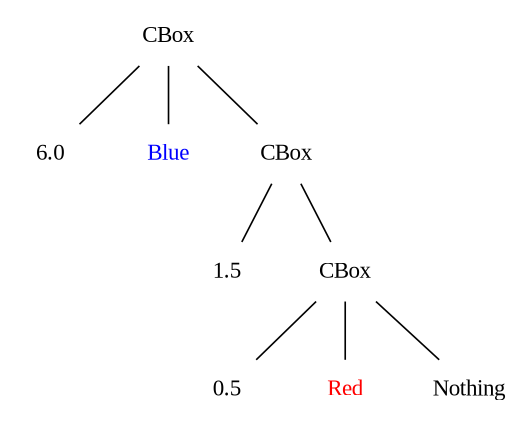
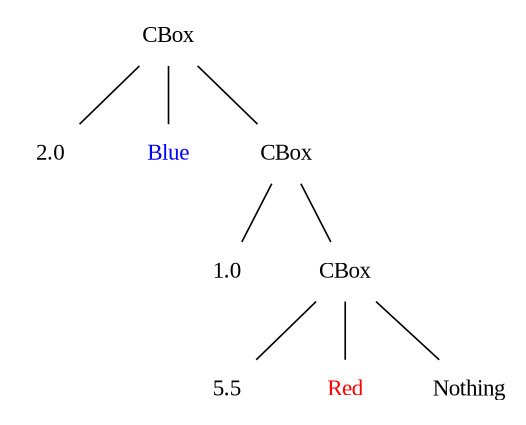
node "6.0": label "6.0" -> "2.0"
node "1.5": label "1.5" -> "1.0"
node "0.5": label "0.5" -> "5.5"
